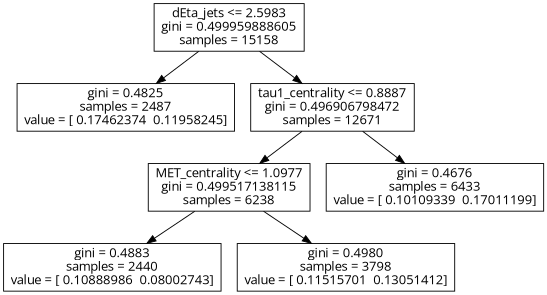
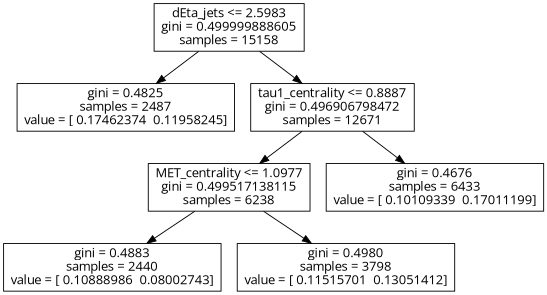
node "dEta_jets <= 2.5983 gini = 0.499959888605 samples = 15158": label "dEta_jets <= 2.5983 gini = 0.499959888605 samples = 15158" -> "dEta_jets <= 2.5983 gini = 0.499999888605 samples = 15158"
